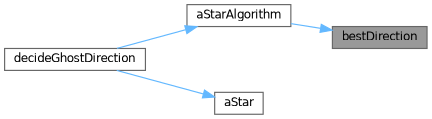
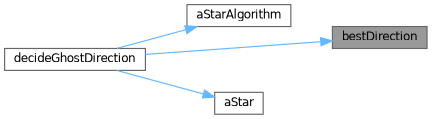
edge "aStarAlgorithm" -> "bestDirection": now "decideGhostDirection" -> "bestDirection"
